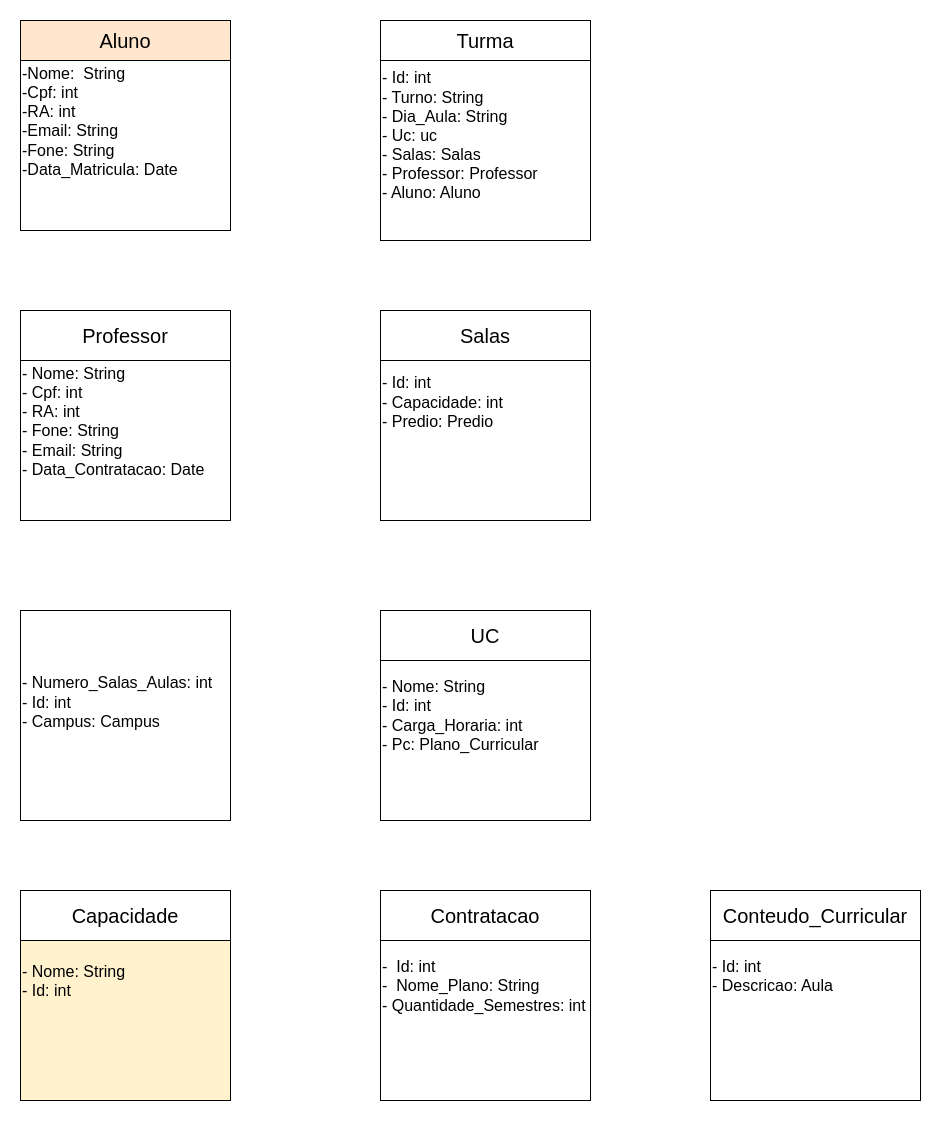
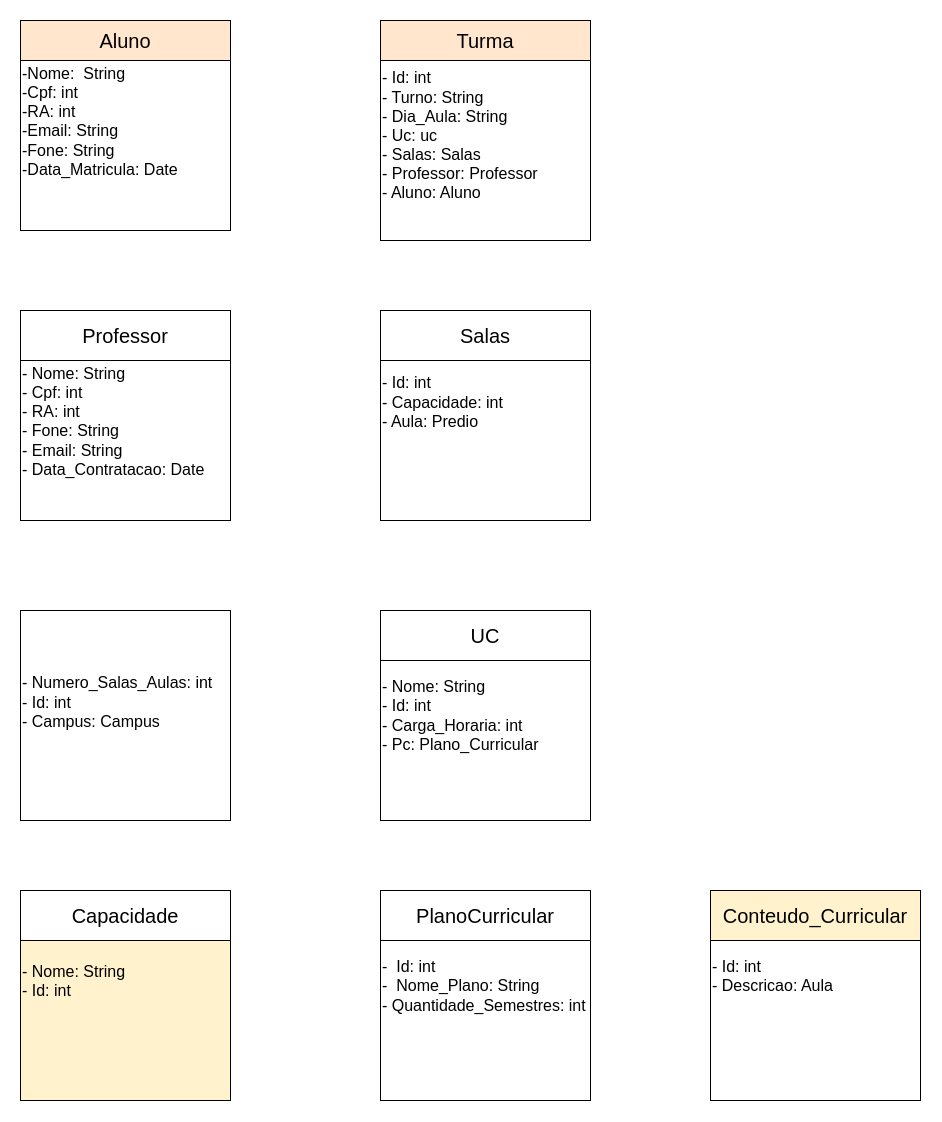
node "Turma": fillcolor #ffffff -> #ffe6cc
node "- Id: int - Capacidade: int - Predio: Predio": label "- Id: int - Capacidade: int - Predio: Predio" -> "- Id: int - Capacidade: int - Aula: Predio"
node "Contratacao": label "Contratacao" -> "PlanoCurricular"
node "Conteudo_Curricular": fillcolor #ffffff -> #fff2cc
